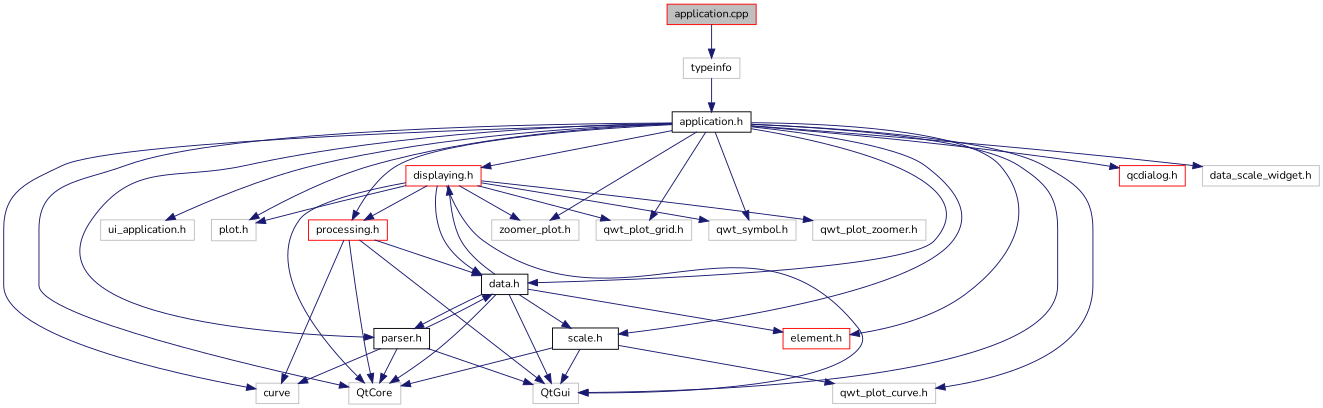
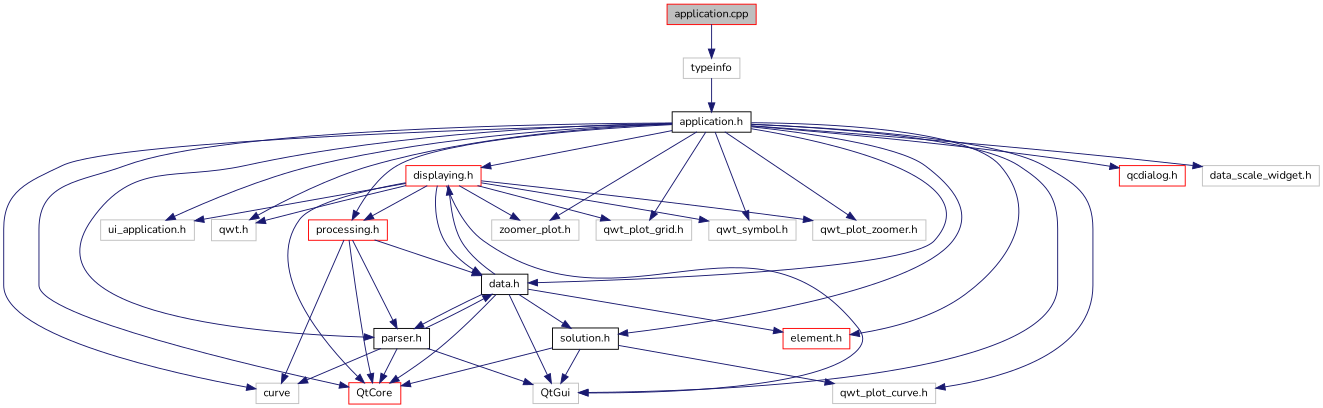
edge "application.h" -> "qwt_plot_zoomer.h": added
edge "displaying.h" -> "ui_application.h": added
node "plot.h": label "plot.h" -> "qwt.h"
edge "processing.h" -> "QtGui": now "processing.h" -> "parser.h"
node "scale.h": label "scale.h" -> "solution.h"
node "QtCore": color grey75 -> red
